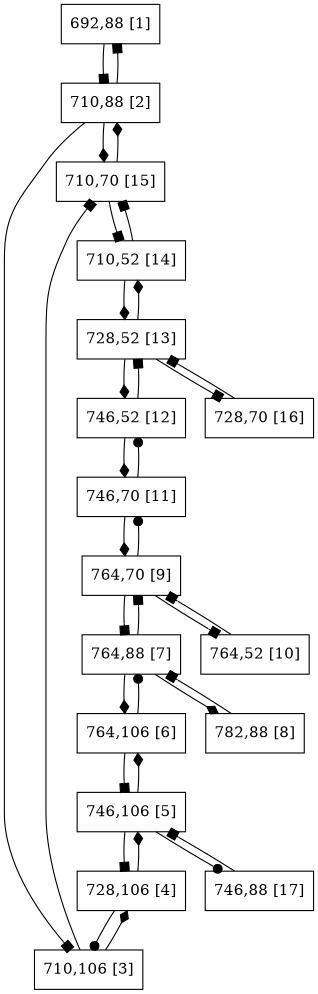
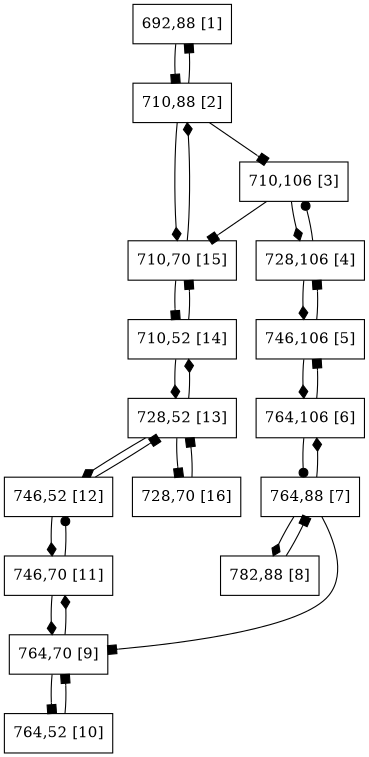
edge "764,70 [9]" -> "746,70 [11]": arrowhead dot -> diamond
edge "764,70 [9]" -> "764,88 [7]": removed
node "746,88 [17]": removed
